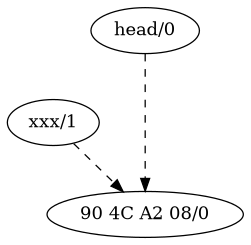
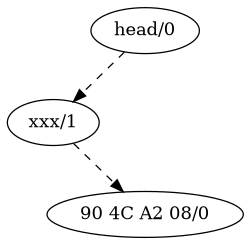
edge "head/0" -> "90 4C A2 08/0": now "head/0" -> "xxx/1"
